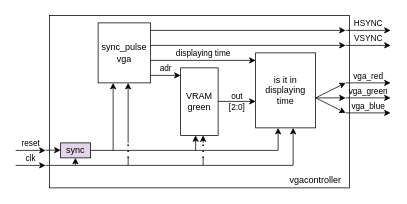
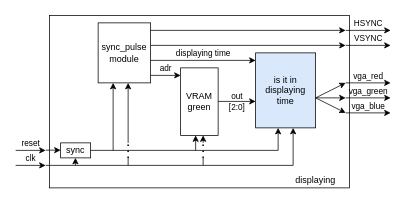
node "sync_pulse vga": label "sync_pulse vga" -> "sync_pulse module"
node "is it in displaying time": fillcolor #ffffff -> #dae8fc
node "sync": fillcolor #e1d5e7 -> #ffffff
node "vgacontroller": label "vgacontroller" -> "displaying"
